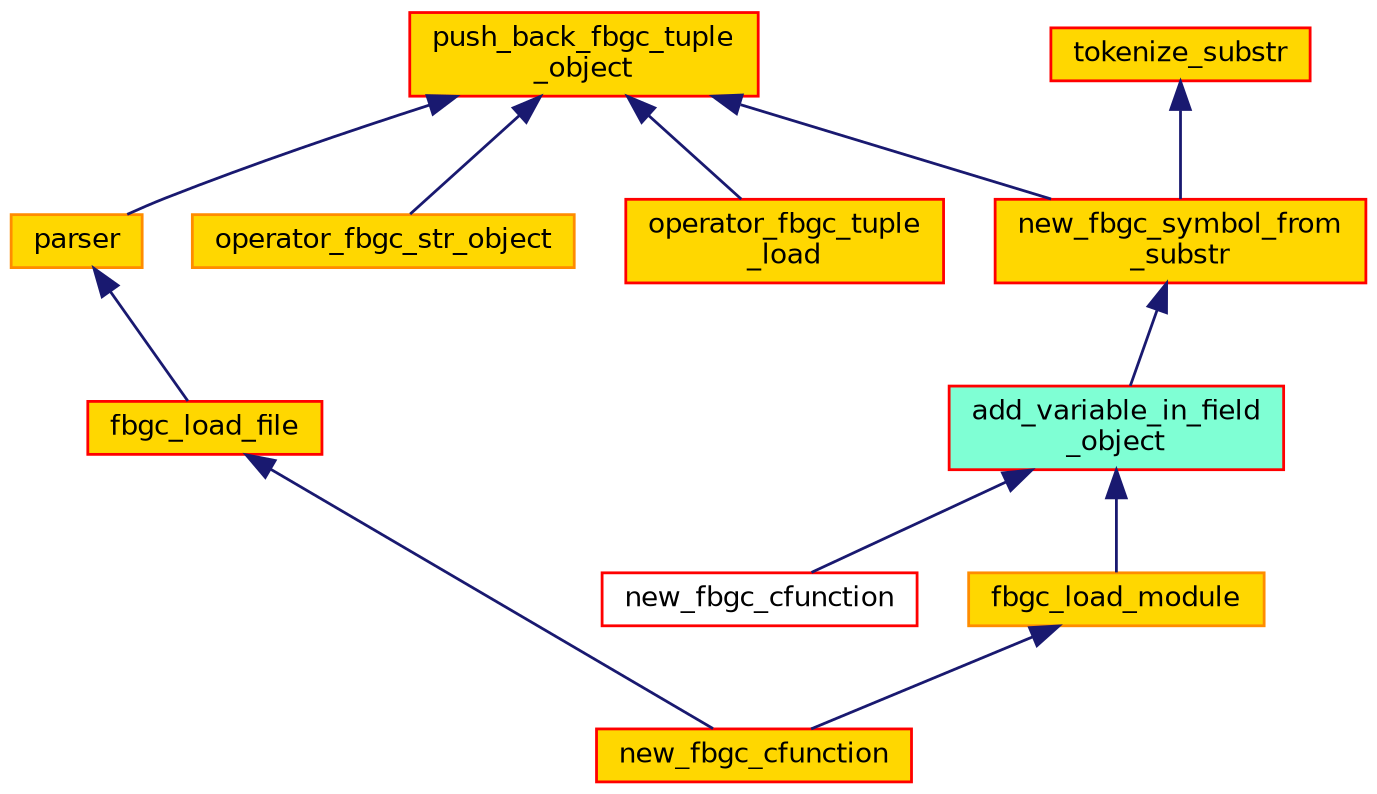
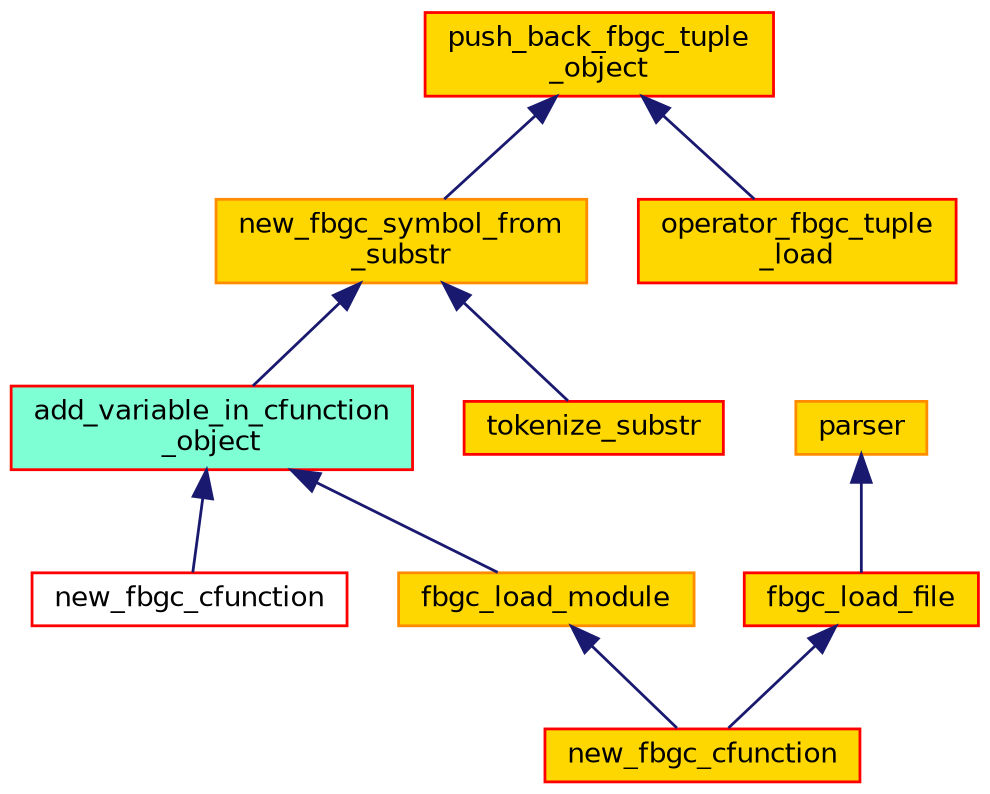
edge "new_fbgc_symbol_from _substr" -> "tokenize_substr": reversed
edge "parser" -> "push_back_fbgc_tuple _object": removed
node "operator_fbgc_str_object": removed
node "new_fbgc_symbol_from _substr": color red -> darkorange
node "add_variable_in_field _object": label "add_variable_in_field _object" -> "add_variable_in_cfunction _object"
